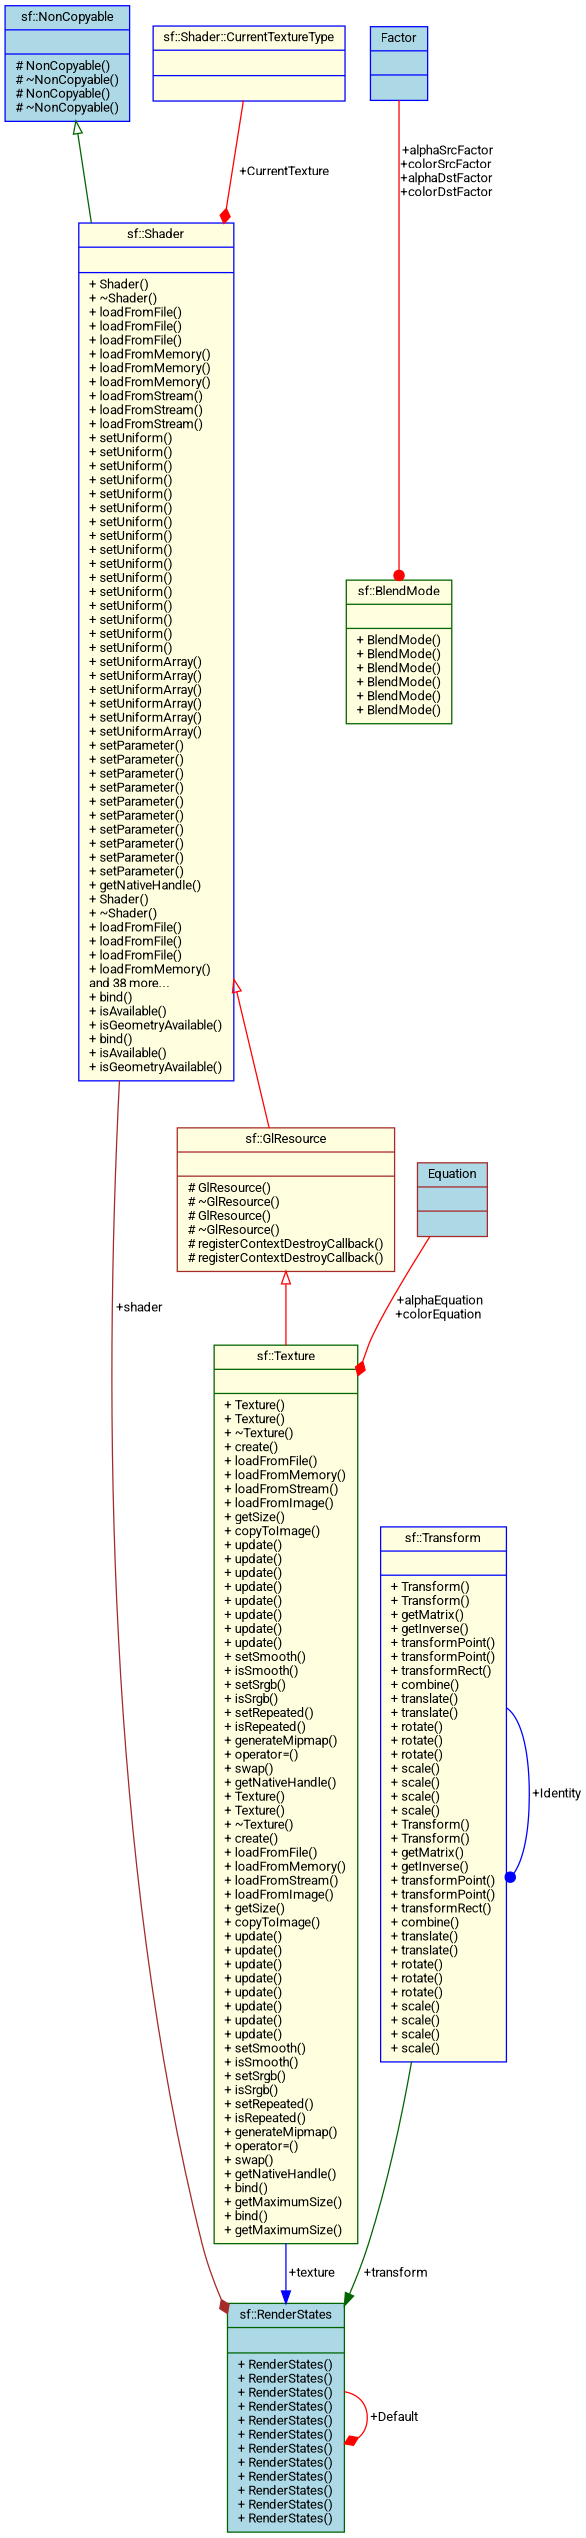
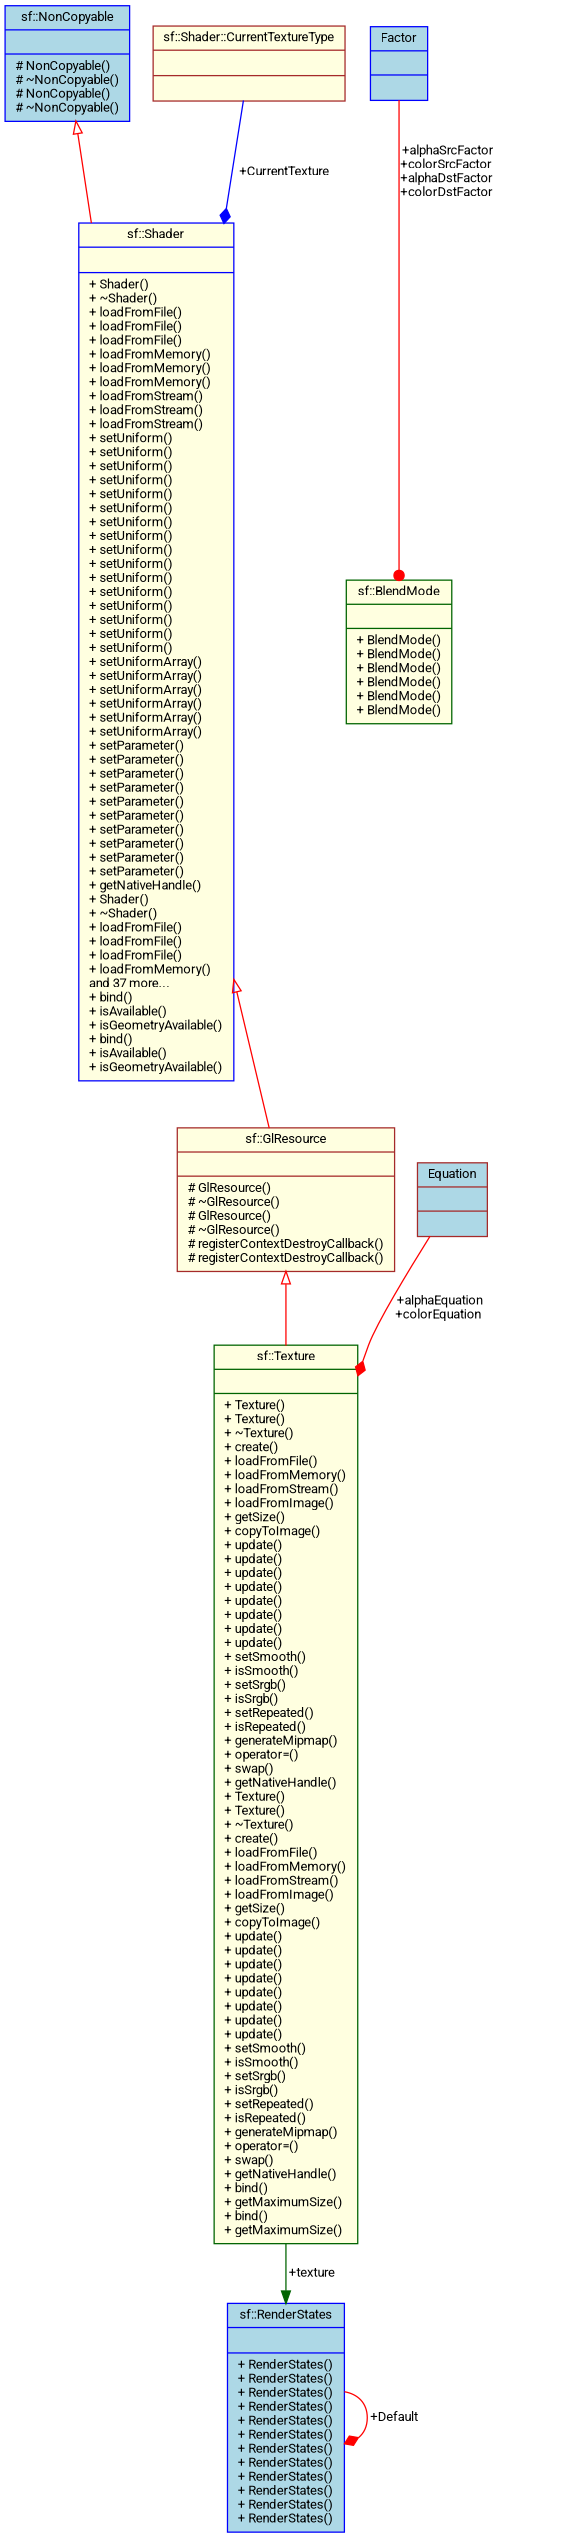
node "sf::Shader::CurrentTextureType": color blue -> brown
edge "sf::Shader::CurrentTextureType" -> "sf::Shader": color red -> blue
edge "sf::Shader" -> "sf::NonCopyable": color darkgreen -> red
node "sf::Shader": text "and 38 more..." -> "and 37 more..."
edge "sf::Shader" -> "sf::RenderStates": removed, label "+shader"
node "sf::Transform": removed
edge "sf::Texture" -> "sf::RenderStates": color blue -> darkgreen
node "sf::RenderStates": color darkgreen -> blue
